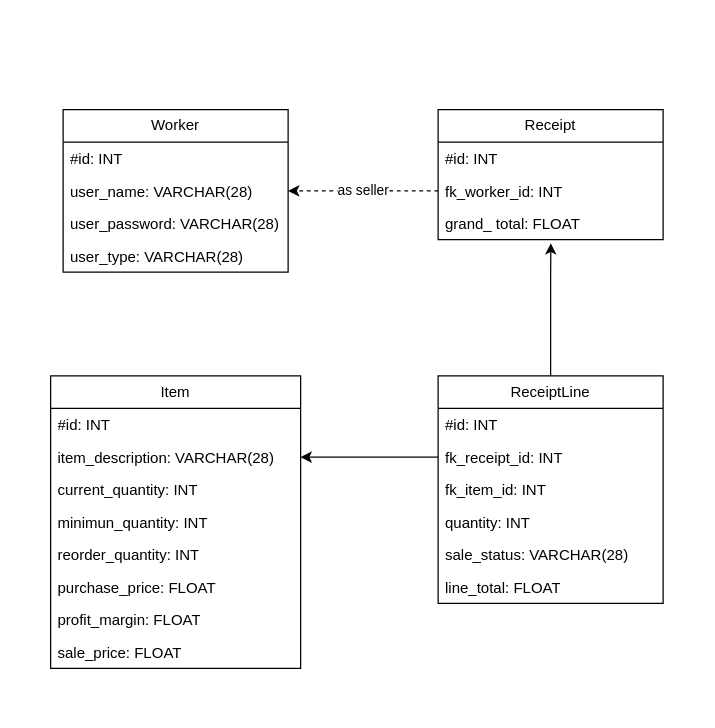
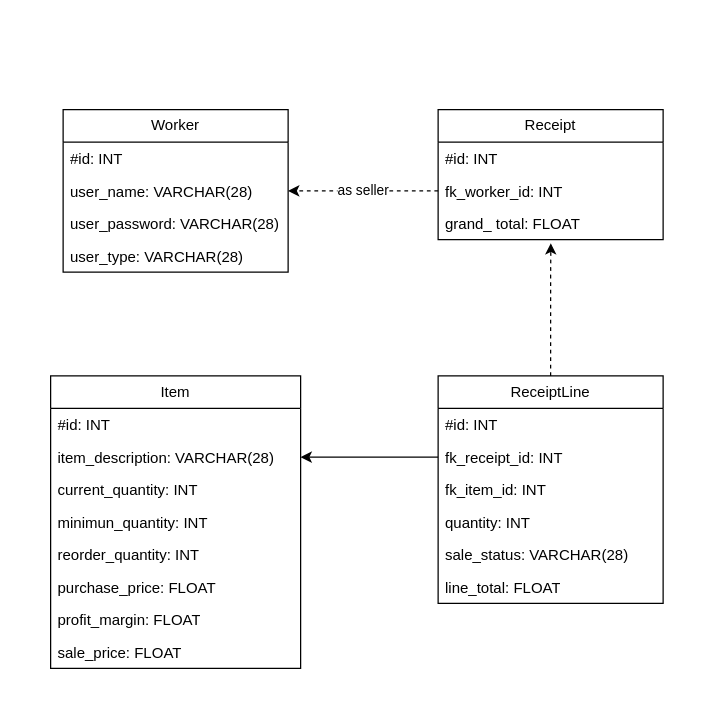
edge "ReceiptLine" -> "grand_ total: FLOAT": style solid -> dashed
